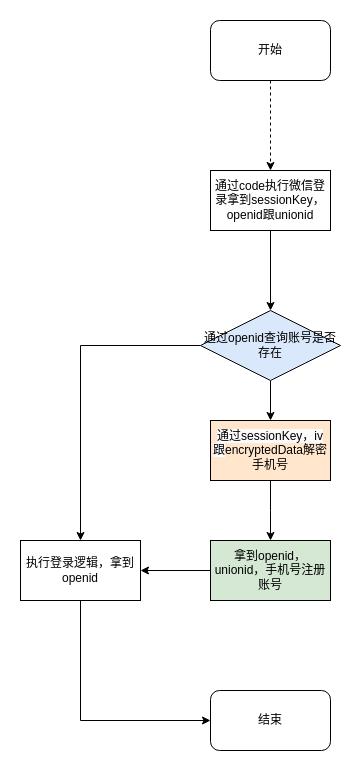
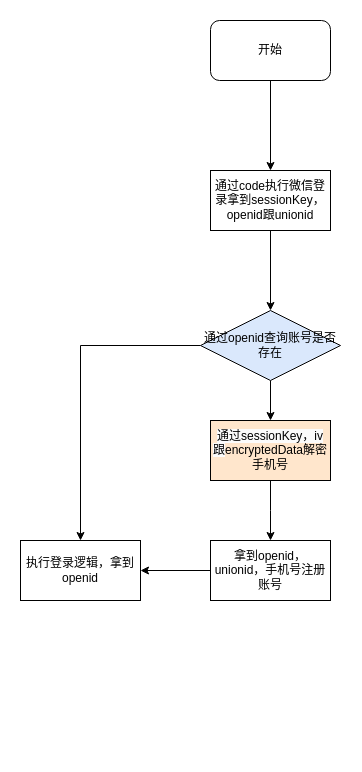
edge "开始" -> "通过code执行微信登录拿到sessionKey，openid跟unionid": style dashed -> solid
node "拿到openid，unionid，手机号注册账号": fillcolor #d5e8d4 -> #ffffff
edge "执行登录逻辑，拿到openid" -> "结束": removed
node "结束": removed
